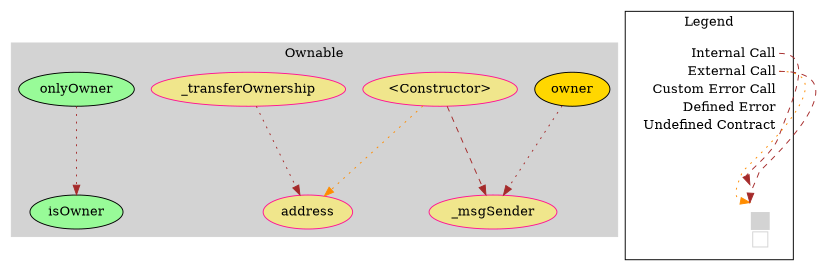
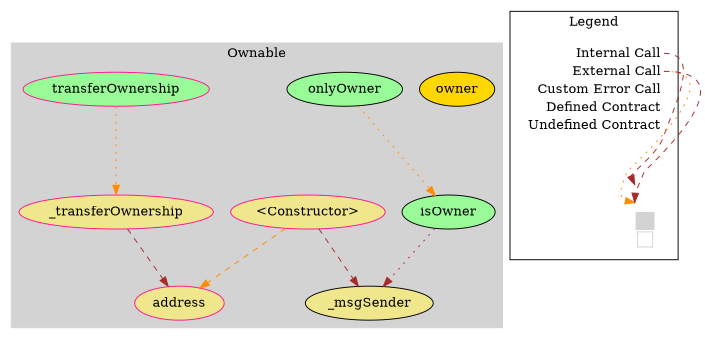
node "transferOwnership": added
node "Internal Call": text "Defined Error" -> "Defined Contract"
edge "onlyOwner" -> "isOwner": color brown -> darkorange
edge "_transferOwnership" -> "address": style dotted -> dashed
edge "owner" -> "_msgSender": now "isOwner" -> "_msgSender"
edge "<Constructor>" -> "address": style dotted -> dashed
node "_msgSender": color deeppink -> black
